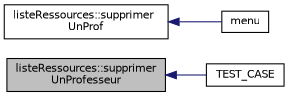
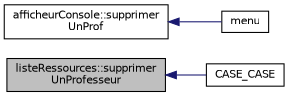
node "listeRessources::supprimer UnProf": label "listeRessources::supprimer UnProf" -> "afficheurConsole::supprimer UnProf"
node "TEST_CASE": label "TEST_CASE" -> "CASE_CASE"
